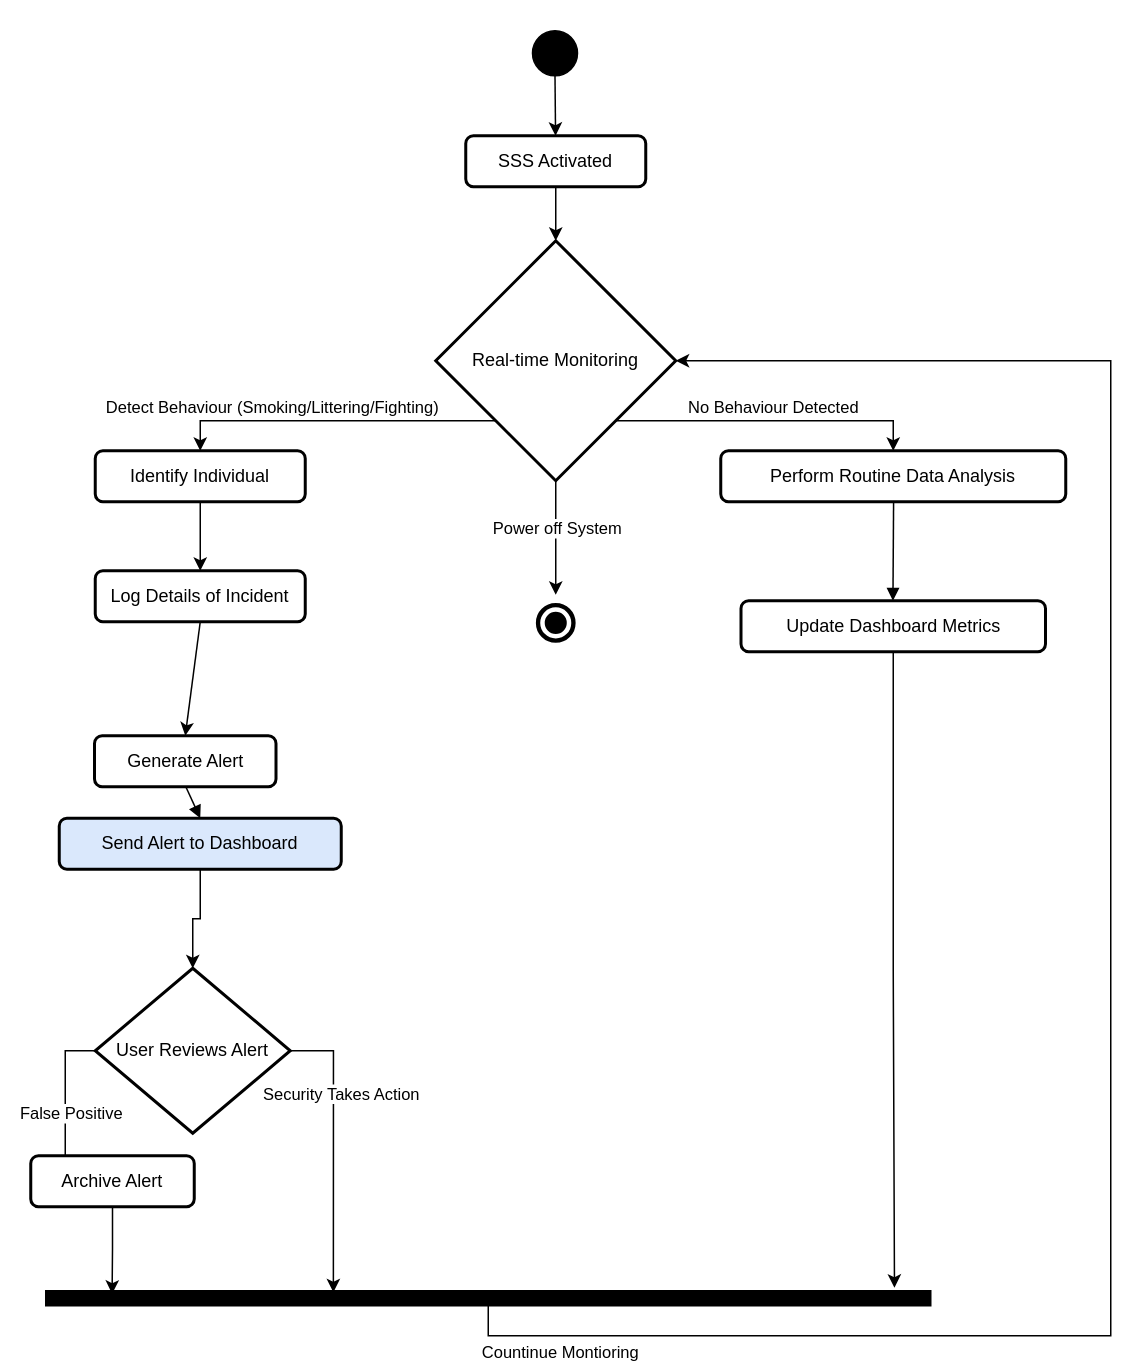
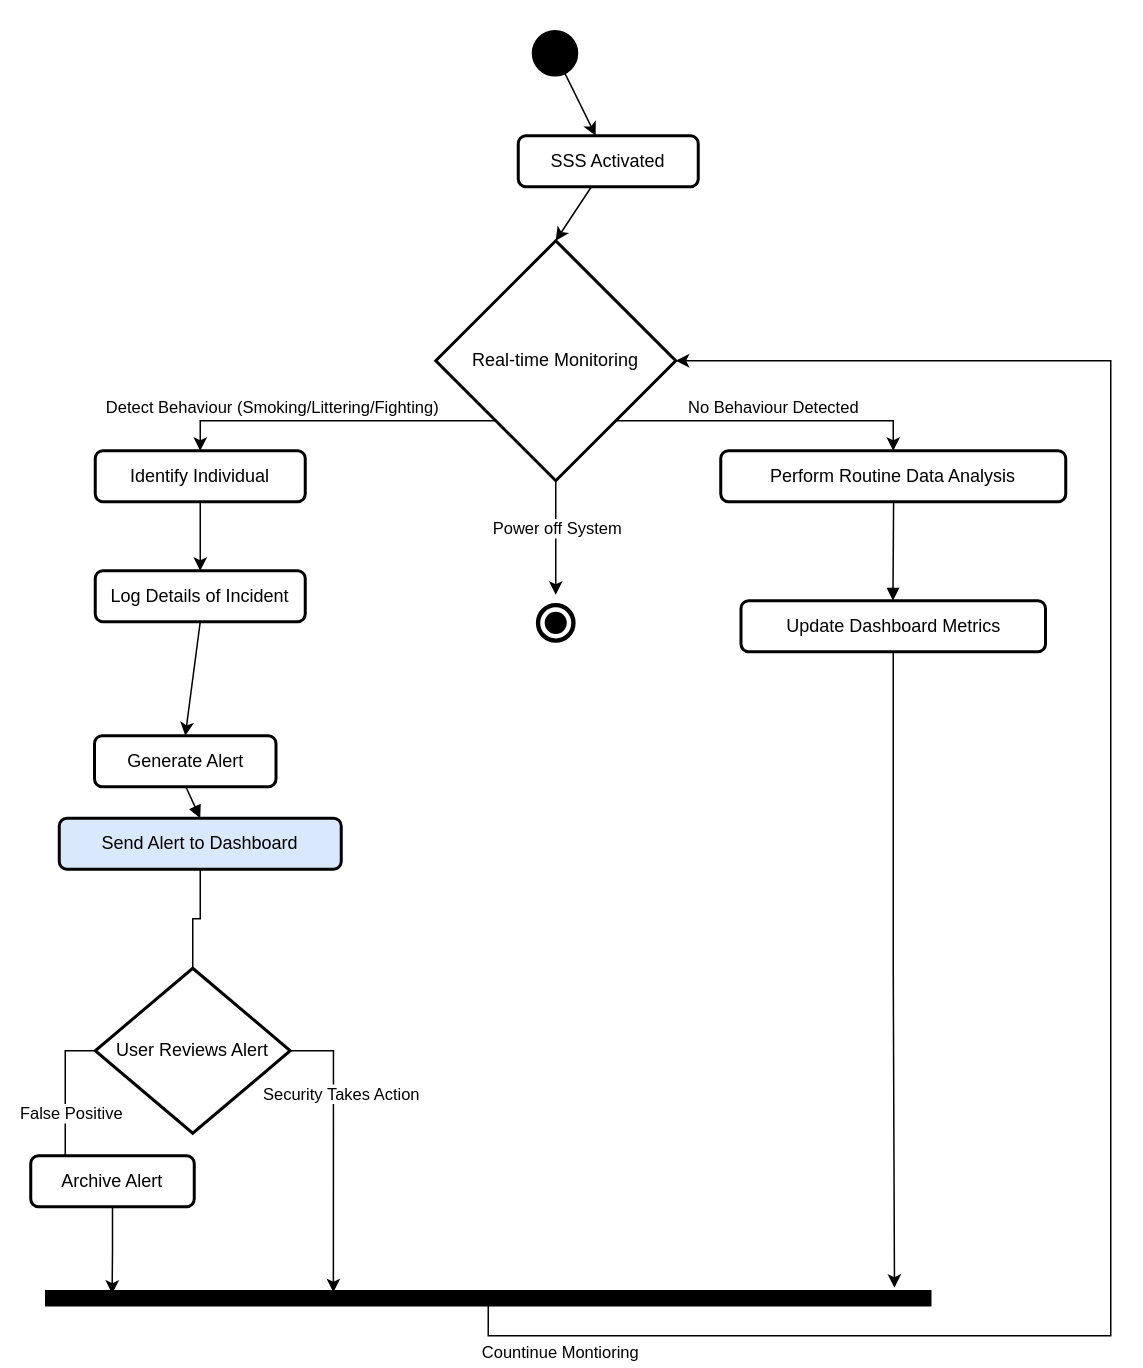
node "SSS Activated": moved (556, 161) -> (608, 161)
edge "Send Alert to Dashboard" -> "User Reviews Alert": arrowhead classic -> none
